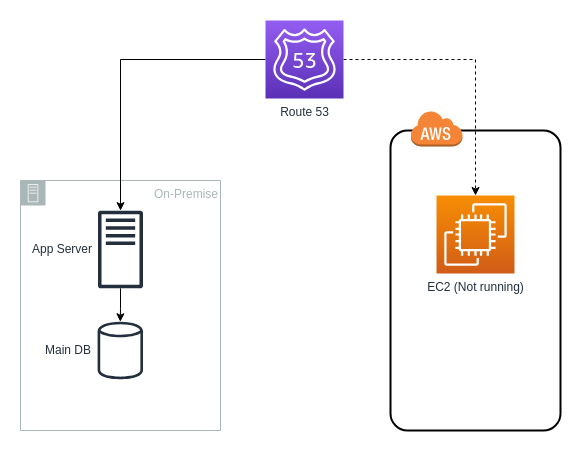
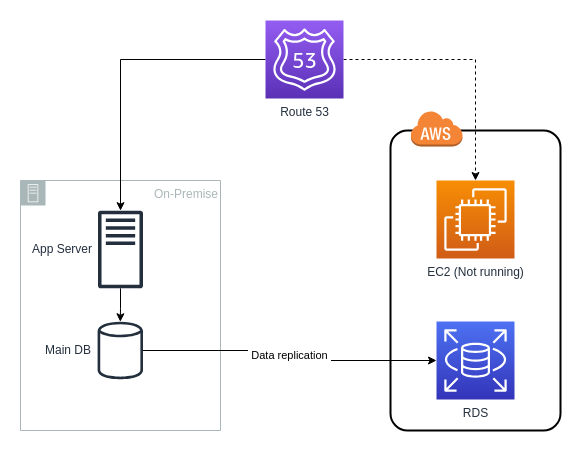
node "EC2 (Not running)": moved (476, 235) -> (476, 220)
edge "Main DB" -> "RDS": added, label "Data replication"
node "RDS": added
